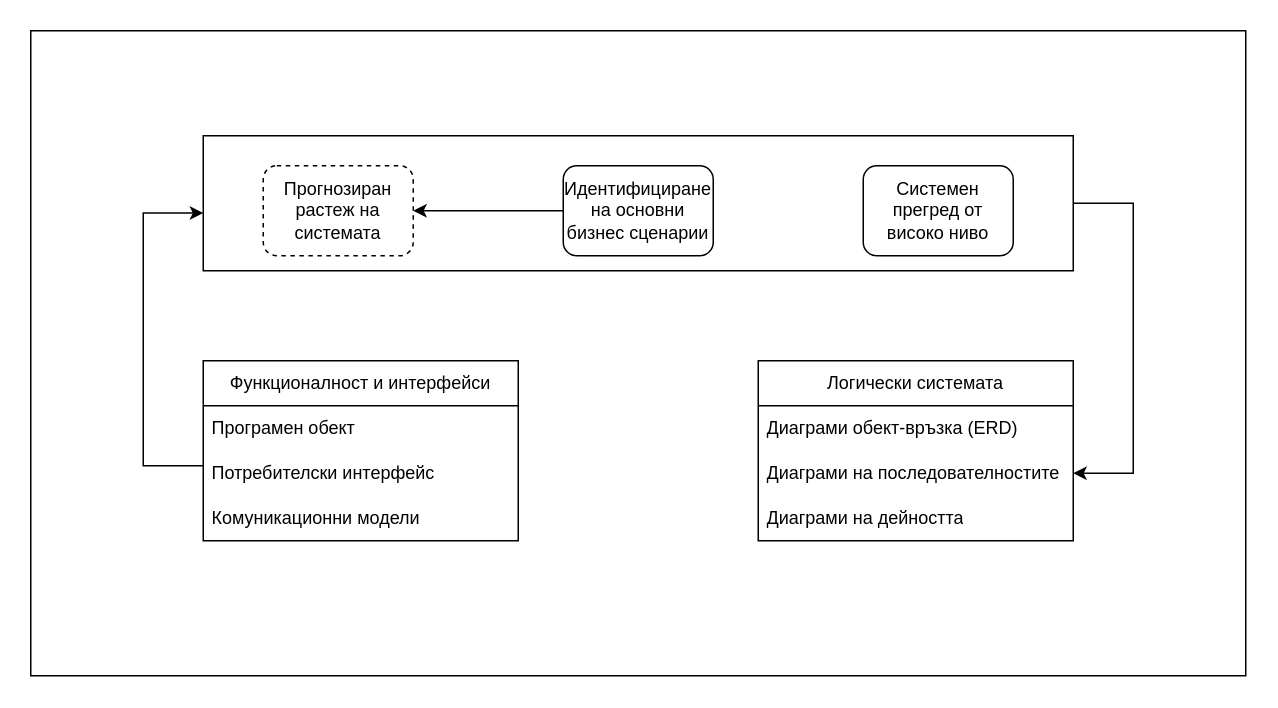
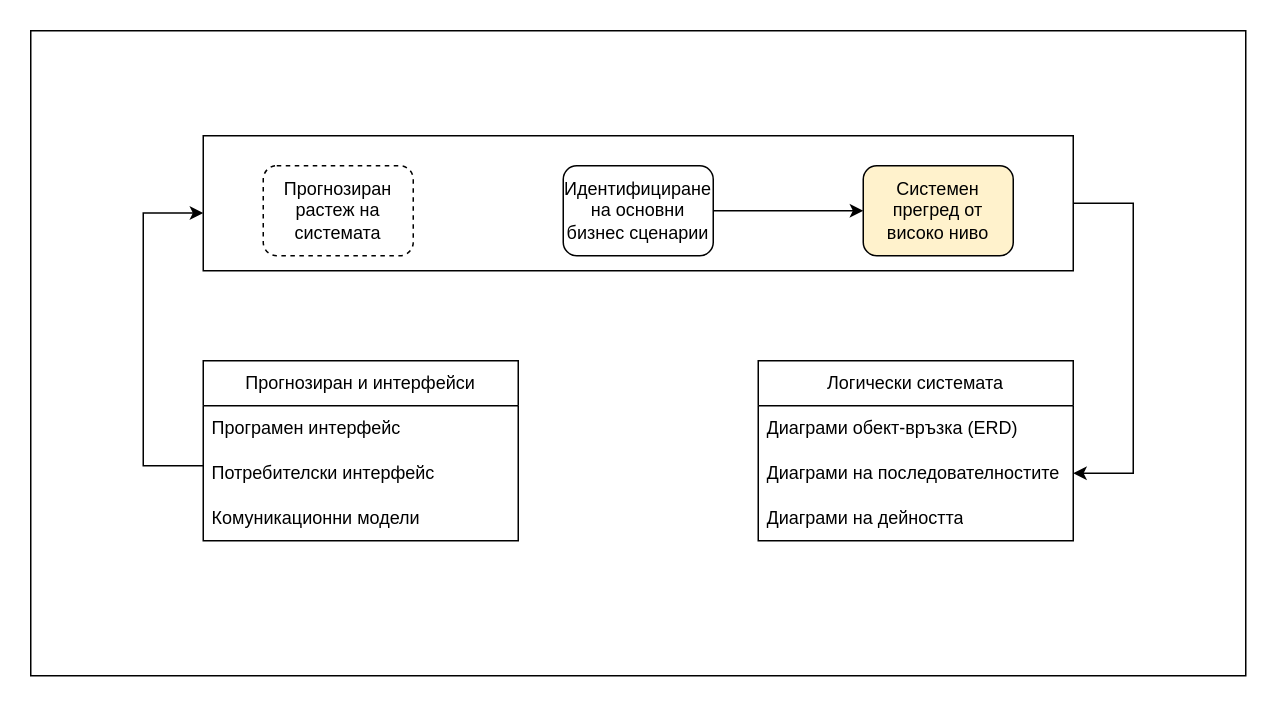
edge "Идентифициране на основни бизнес сценарии" -> "Прогнозиран растеж на системата": now "Идентифициране на основни бизнес сценарии" -> "Системен прегред от високо ниво"
node "Системен прегред от високо ниво": fillcolor #ffffff -> #fff2cc
node "Функционалност и интерфейси": label "Функционалност и интерфейси" -> "Прогнозиран и интерфейси"
node "Програмен обект": label "Програмен обект" -> "Програмен интерфейс"
